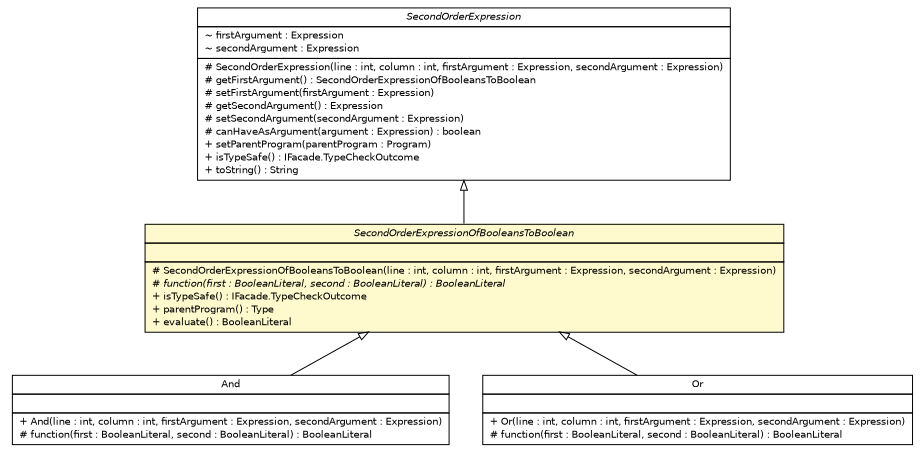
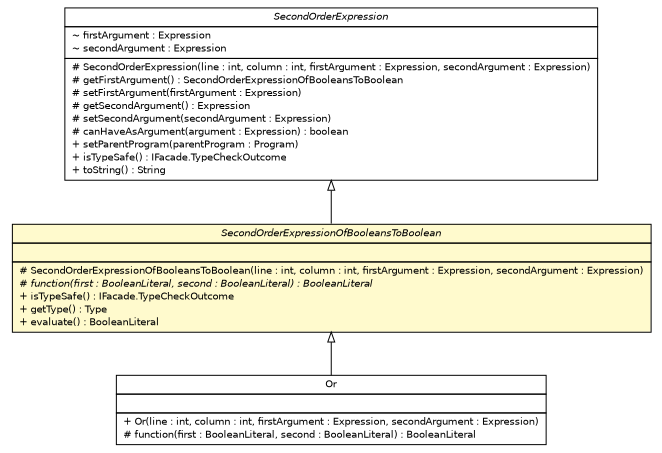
node "SecondOrderExpressionOfBooleansToBoolean": text "+ parentProgram() : Type" -> "+ getType() : Type"
node "And": removed
